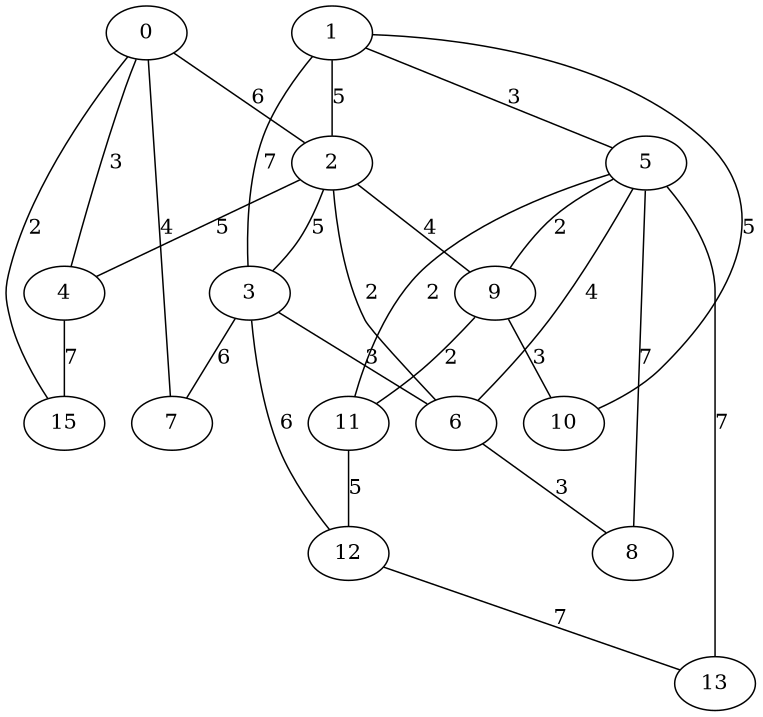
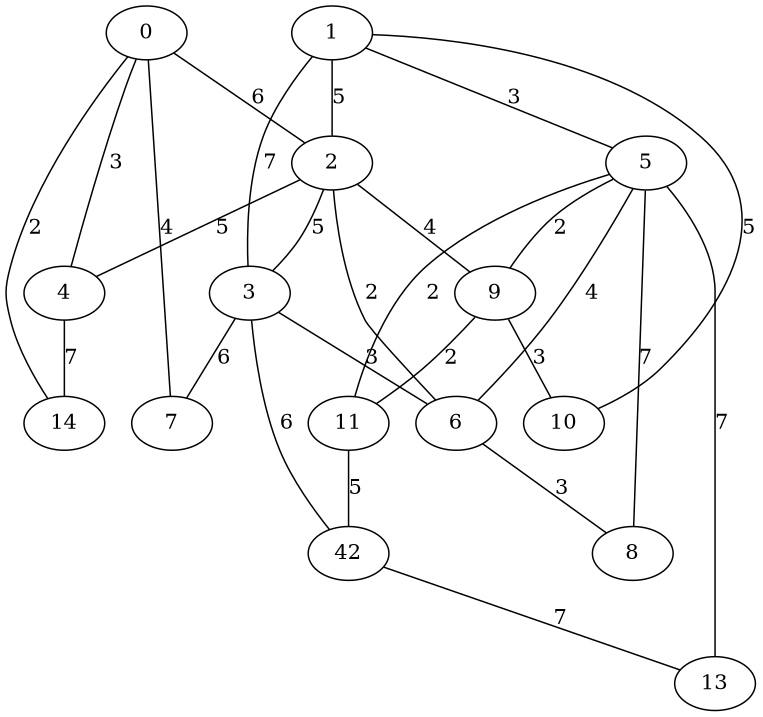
node "15": label "15" -> "14"
node "12": label "12" -> "42"
